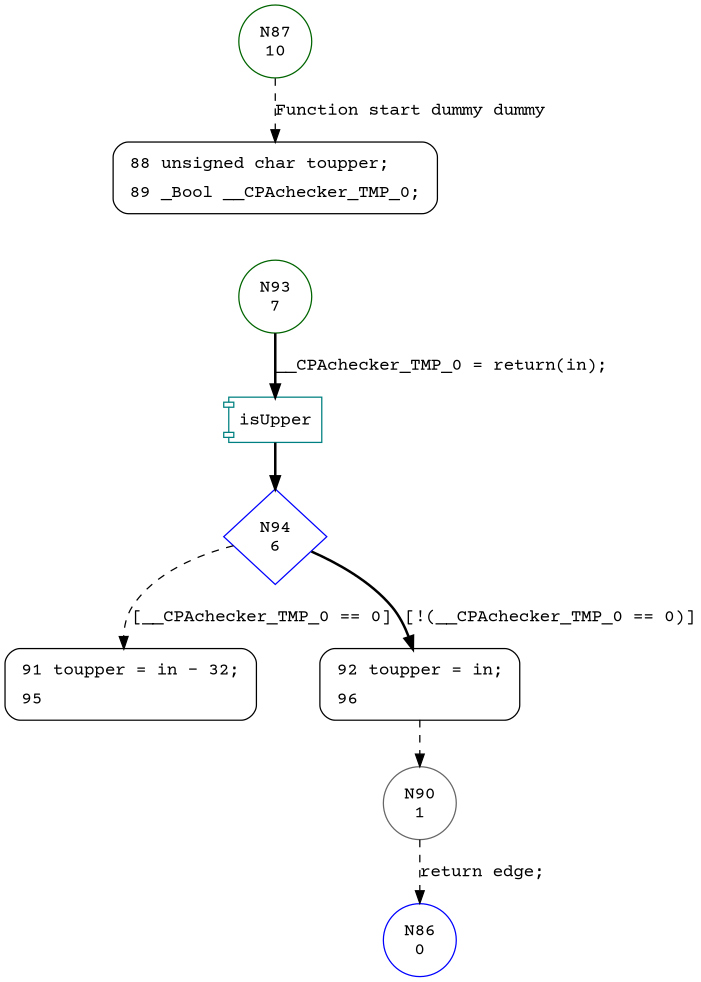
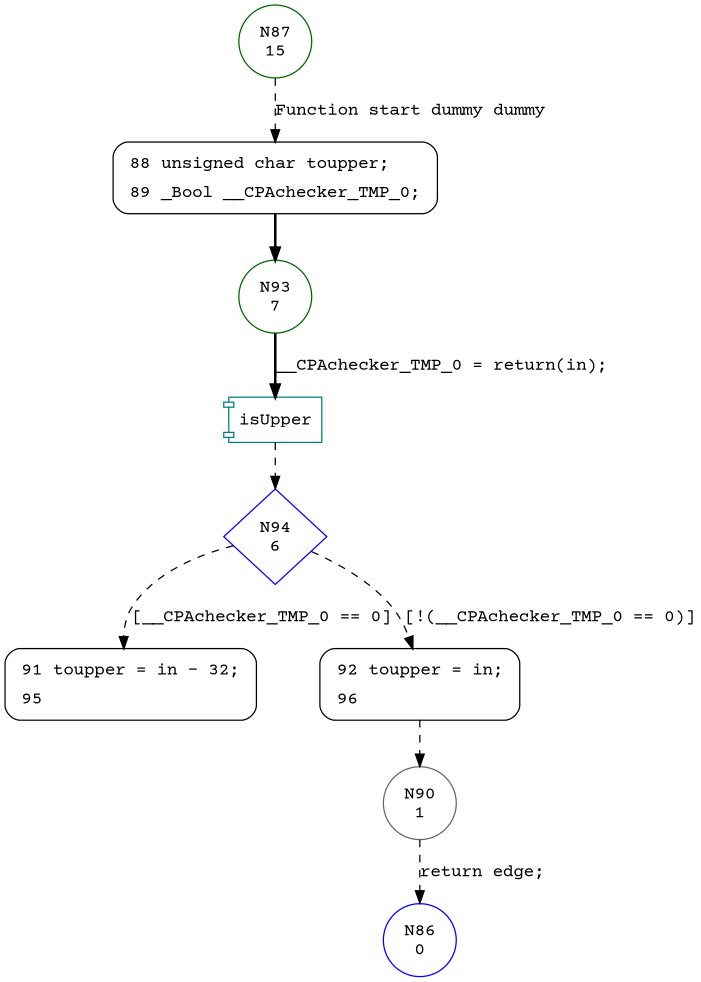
node "N87 10": label "N87 10" -> "N87 15"
edge "88" -> "N93 7": added
edge "isUpper" -> "N94 6": style bold -> dashed
edge "N94 6" -> "92": style bold -> dashed
